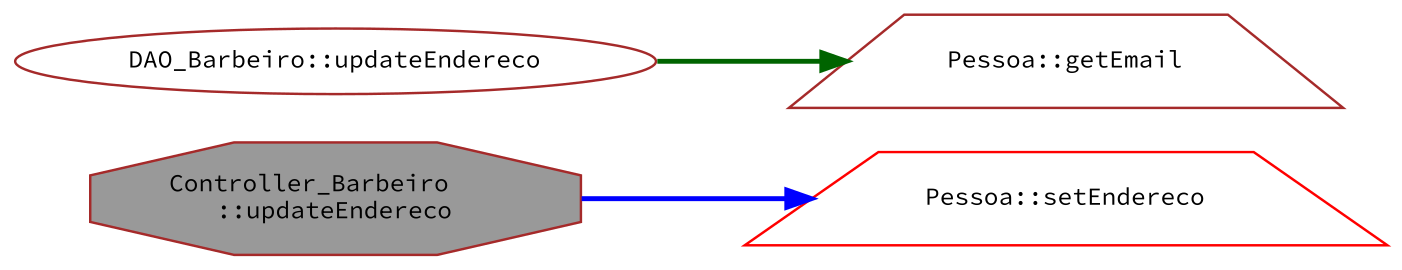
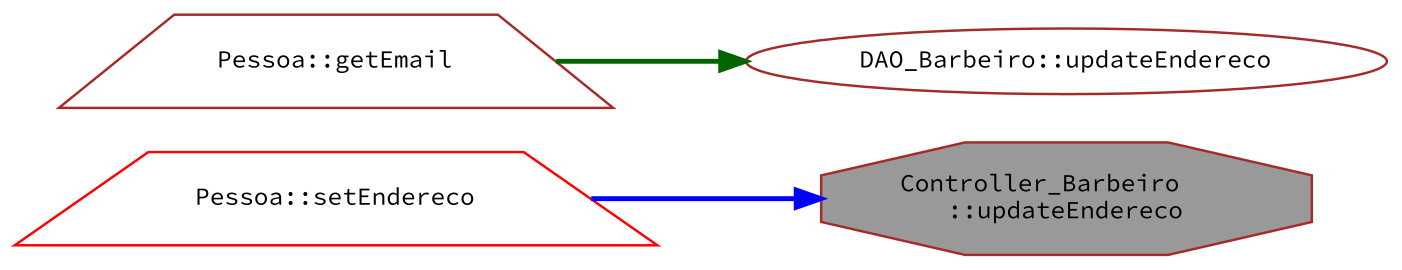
edge "DAO_Barbeiro::updateEndereco" -> "Pessoa::getEmail": reversed
edge "Controller_Barbeiro ::updateEndereco" -> "Pessoa::setEndereco": reversed
